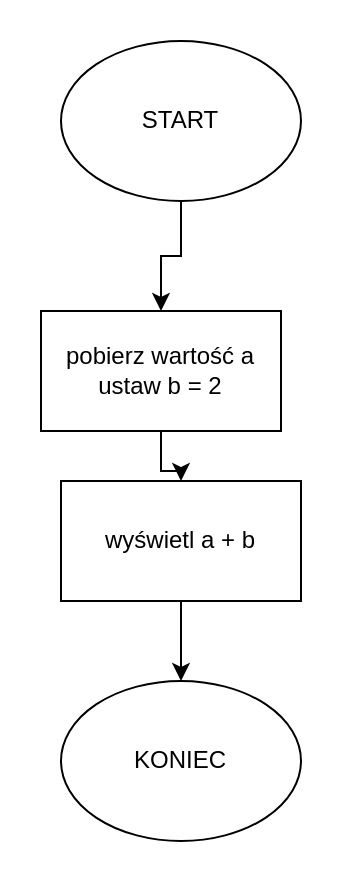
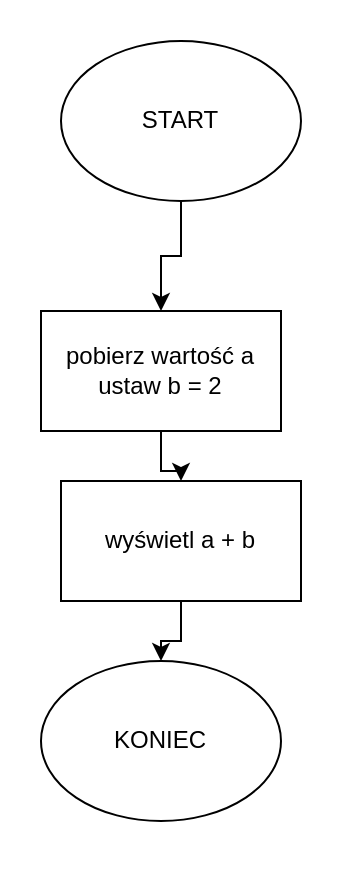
node "KONIEC": moved (181, 761) -> (161, 741)
